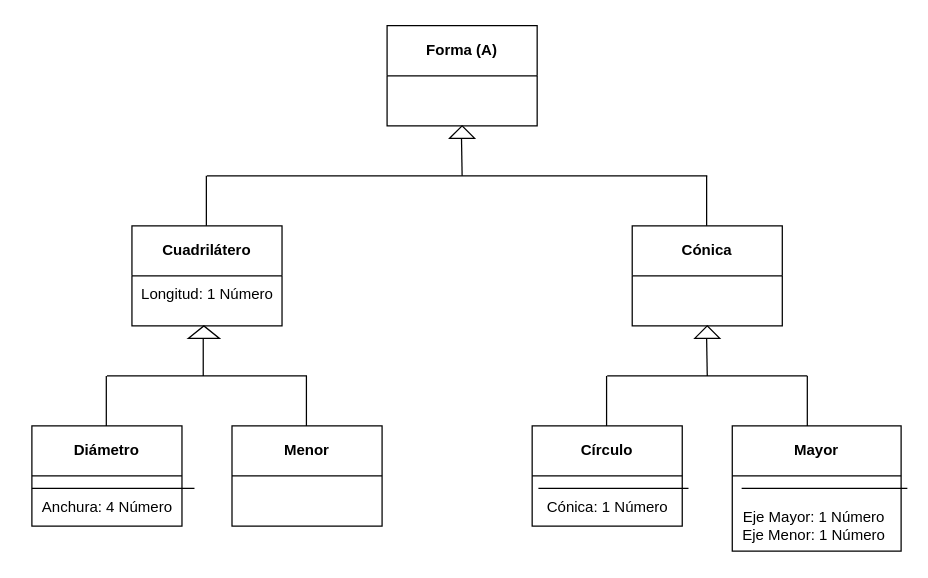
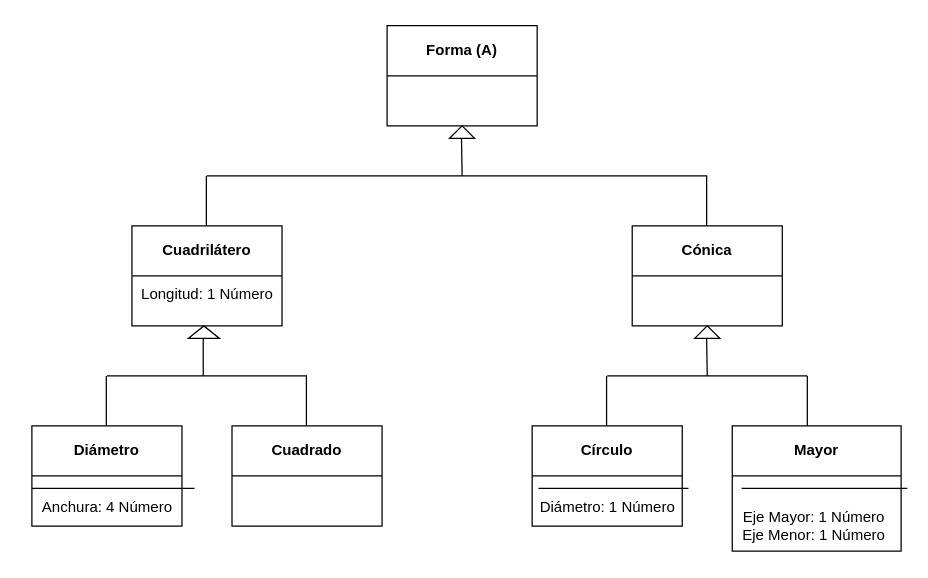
node "Menor": label "Menor" -> "Cuadrado"
node "Cónica: 1 Número": label "Cónica: 1 Número" -> "Diámetro: 1 Número"
